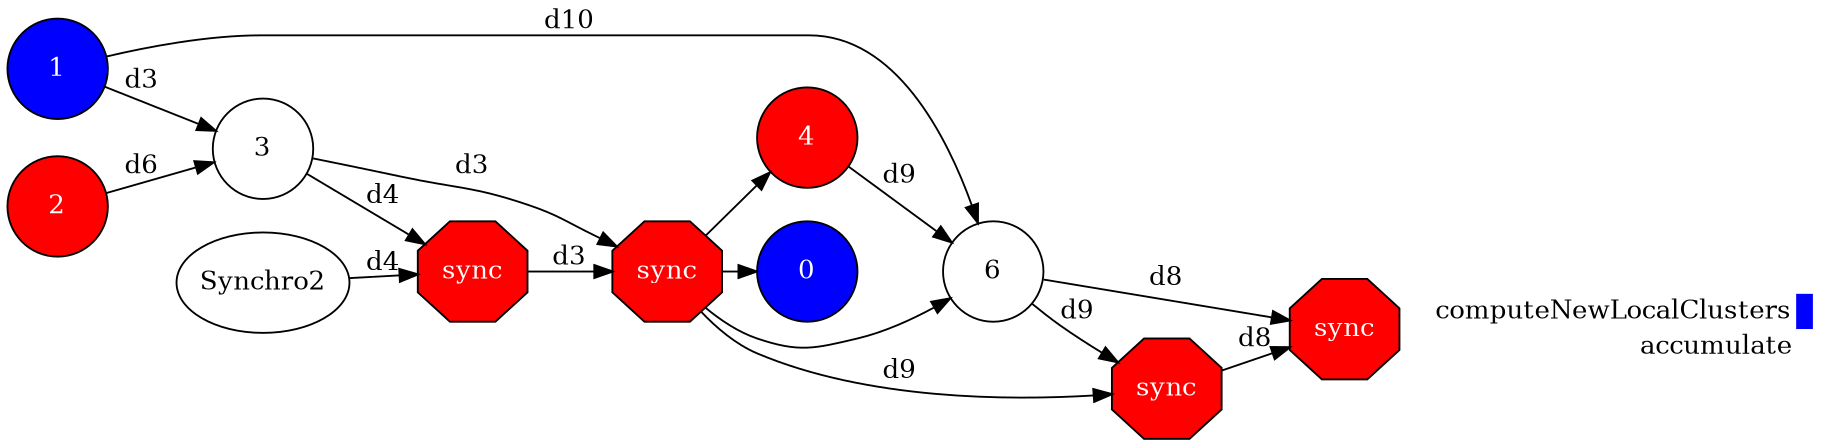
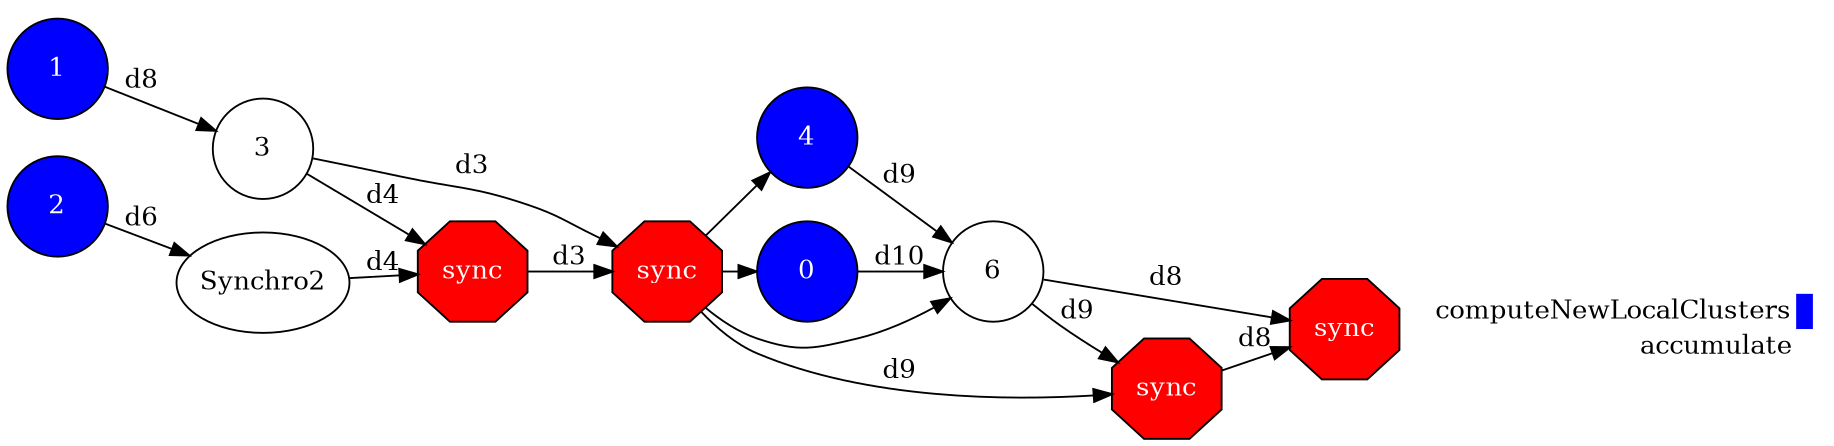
edge "1" -> "6": now "0" -> "6"
edge "1" -> "3": label "d3" -> "d8"
node "4": fillcolor #ff0000 -> #0000ff
edge "2" -> "3": now "2" -> "Synchro2"
node "2": fillcolor #ff0000 -> #0000ff
